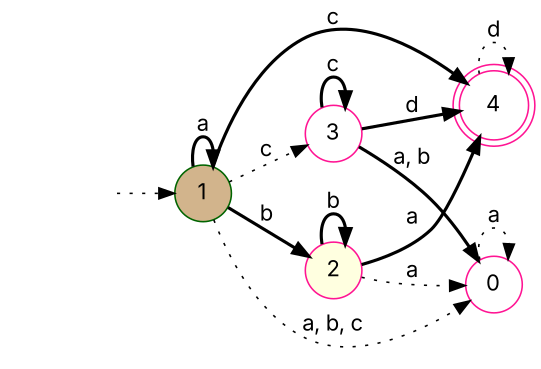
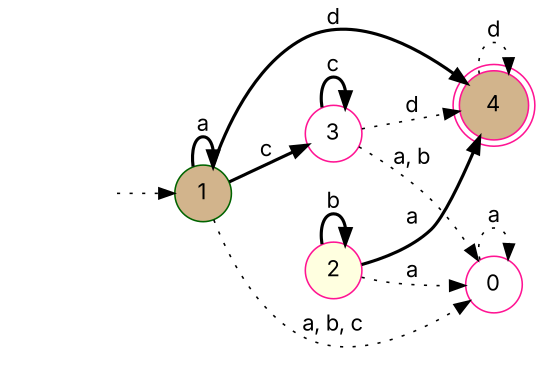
edge "1" -> "4": label "c" -> "d"
node "4": fillcolor white -> tan
edge "3" -> "4": style bold -> dotted
edge "1" -> "3": style dotted -> bold
edge "3" -> "0": style bold -> dotted
edge "1" -> "2": removed, label "b"
